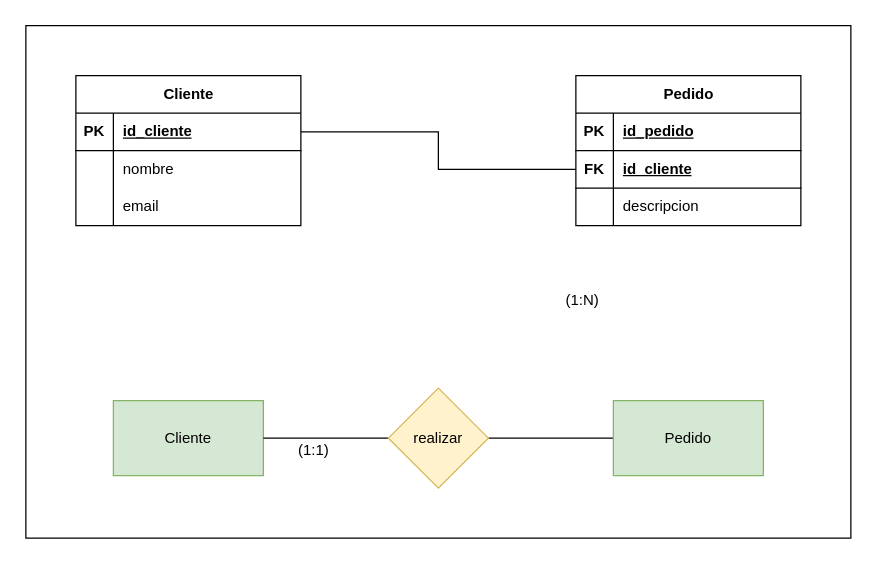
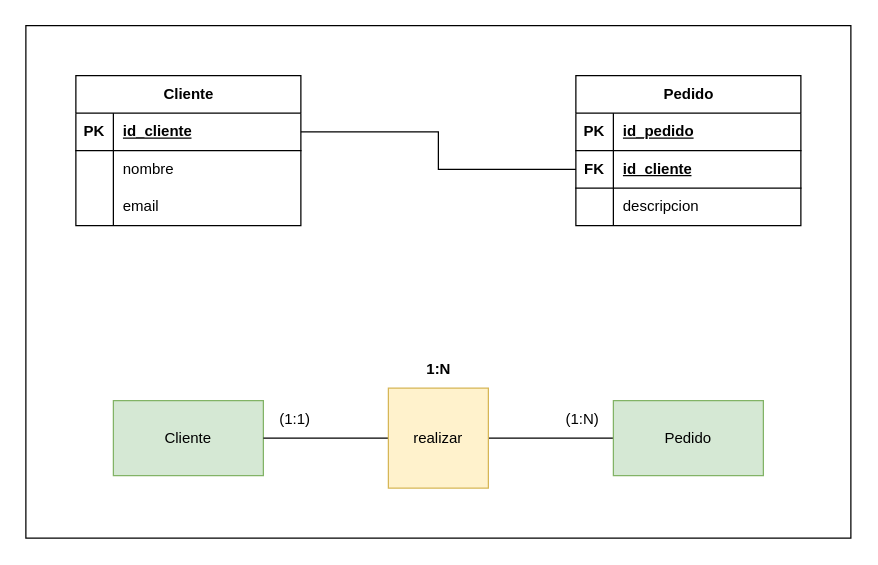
node "(1:N)": moved (582, 301) -> (582, 419)
node "1:N": added
node "realizar": shape diamond -> rectangle
node "(1:1)": moved (313, 451) -> (294, 419)
